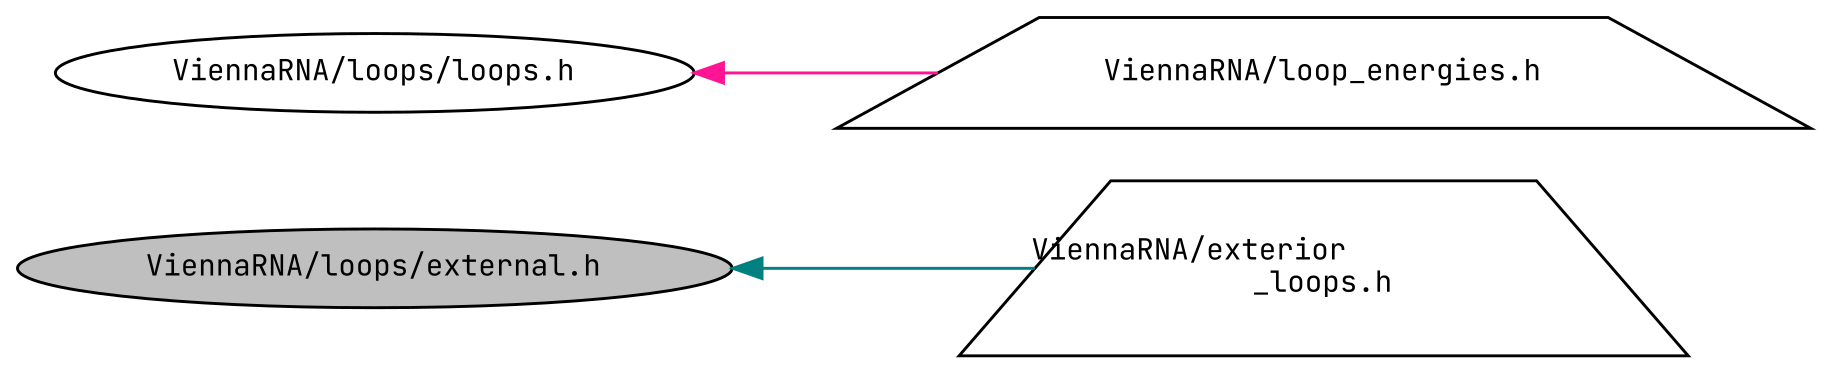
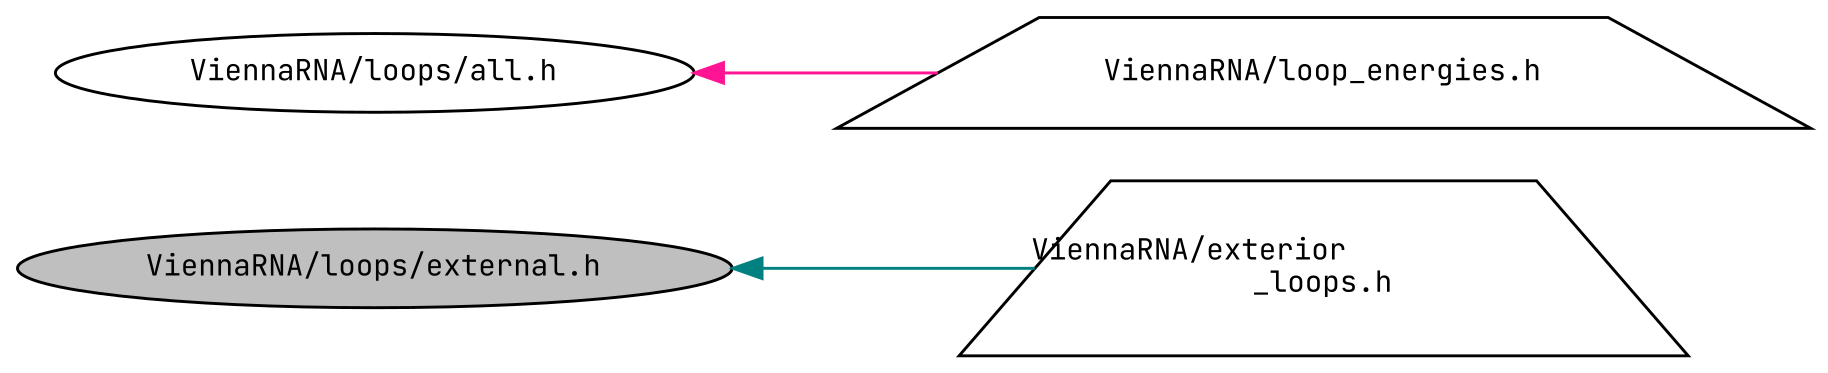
node "ViennaRNA/loops/loops.h": label "ViennaRNA/loops/loops.h" -> "ViennaRNA/loops/all.h"
